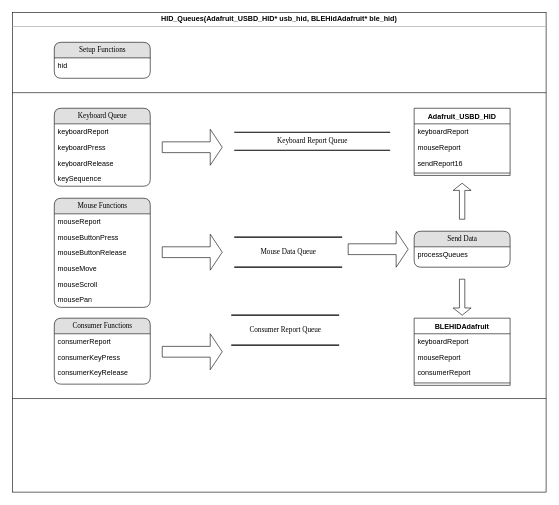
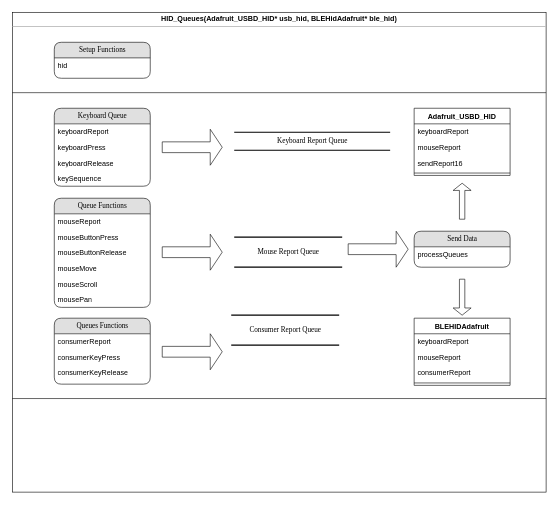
node "Mouse Functions": label "Mouse Functions" -> "Queue Functions"
node "Mouse Data Queue": label "Mouse Data Queue" -> "Mouse Report Queue"
node "Consumer Functions": label "Consumer Functions" -> "Queues Functions"
